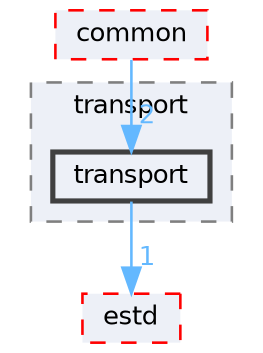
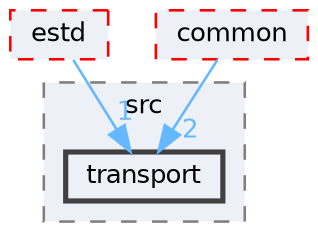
cluster "transport": label "transport" -> "src"
edge "transport" -> "estd": reversed
